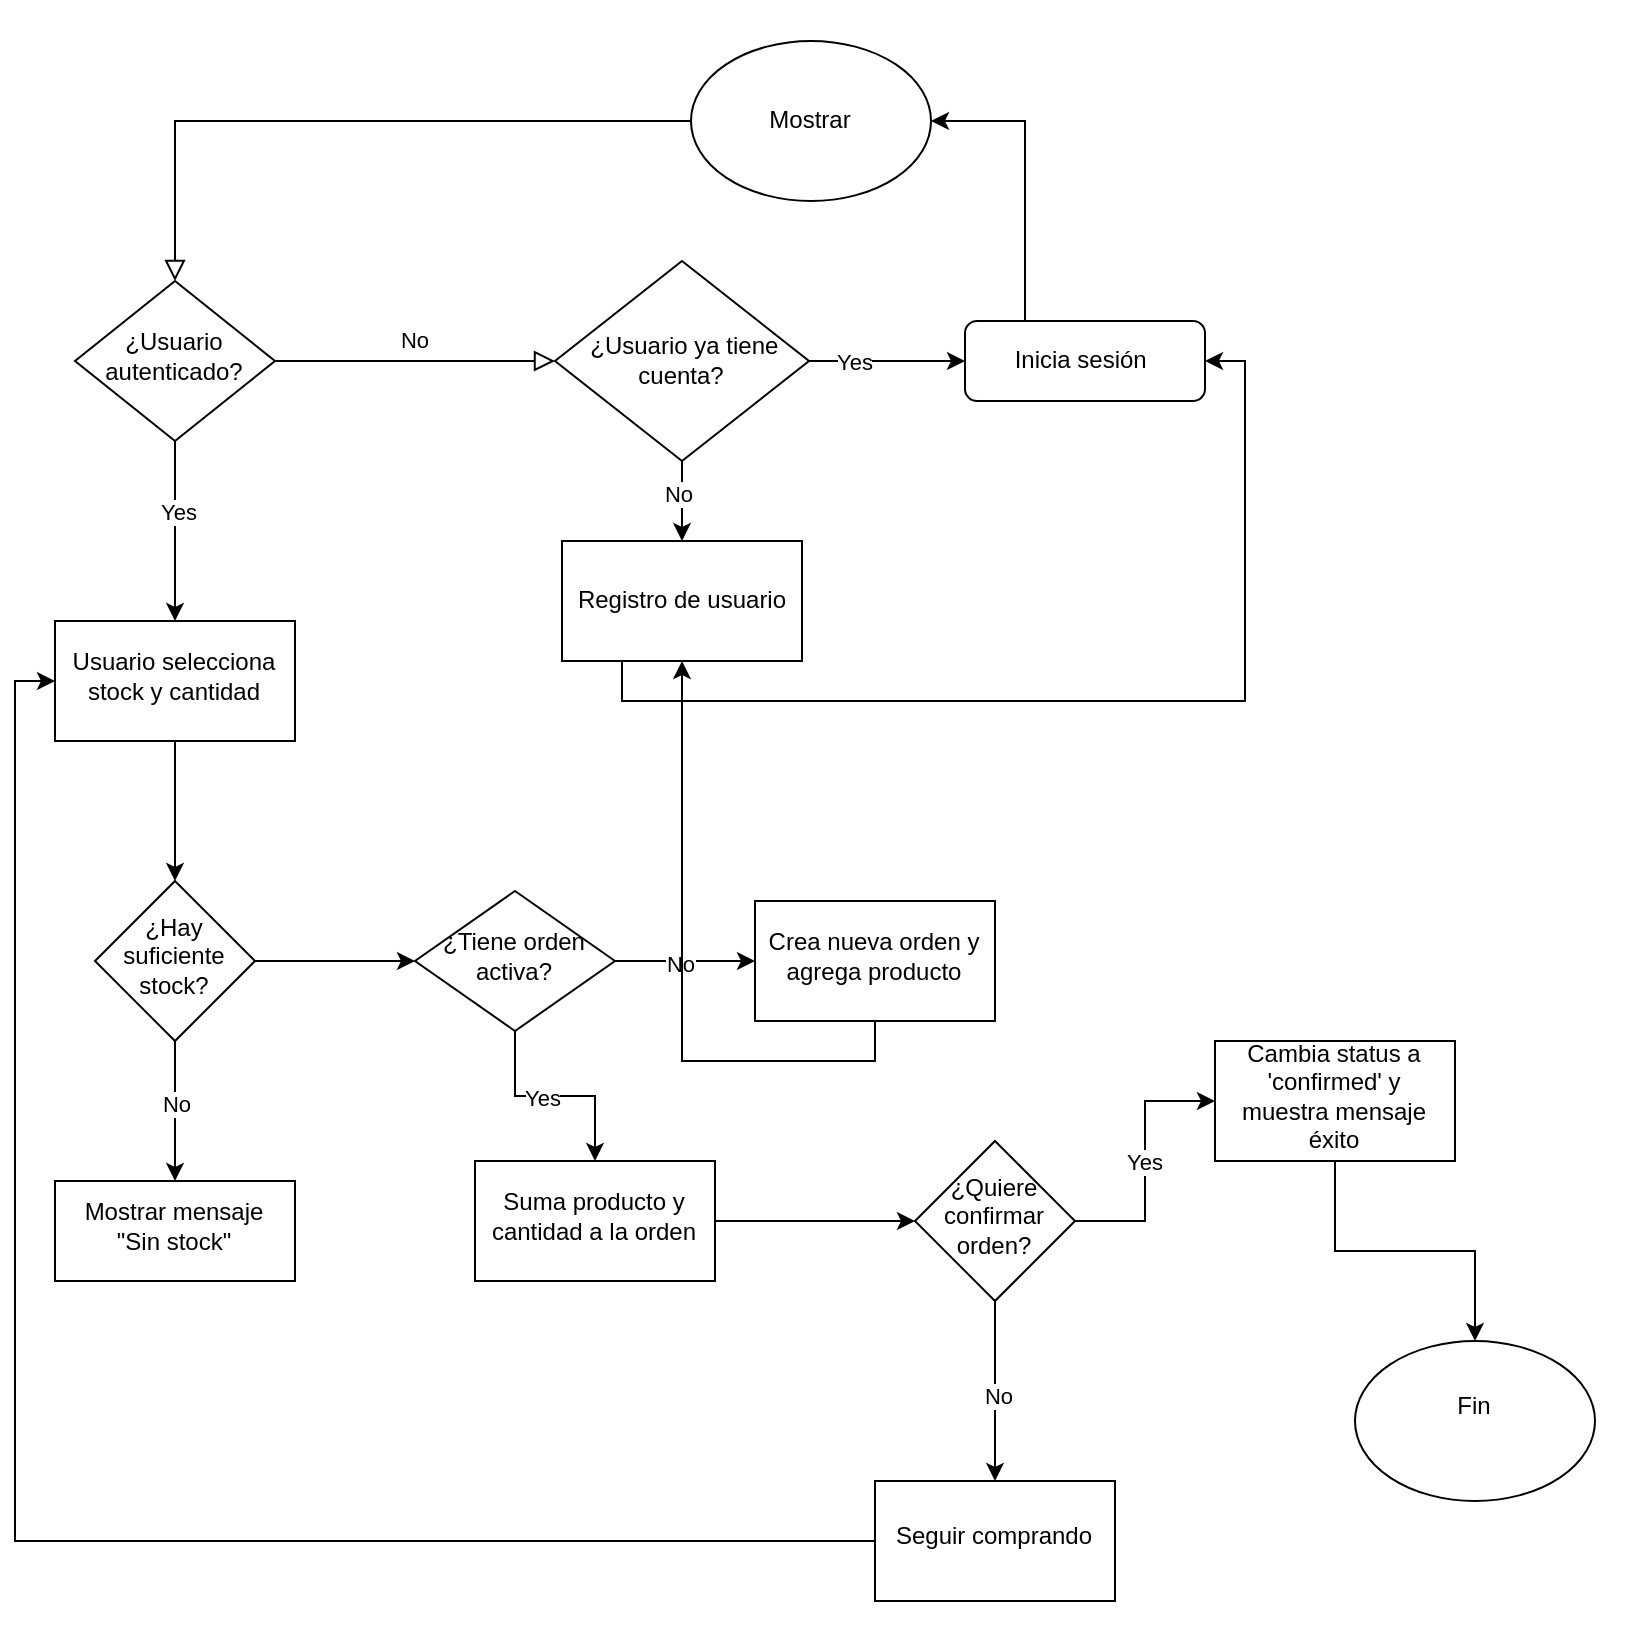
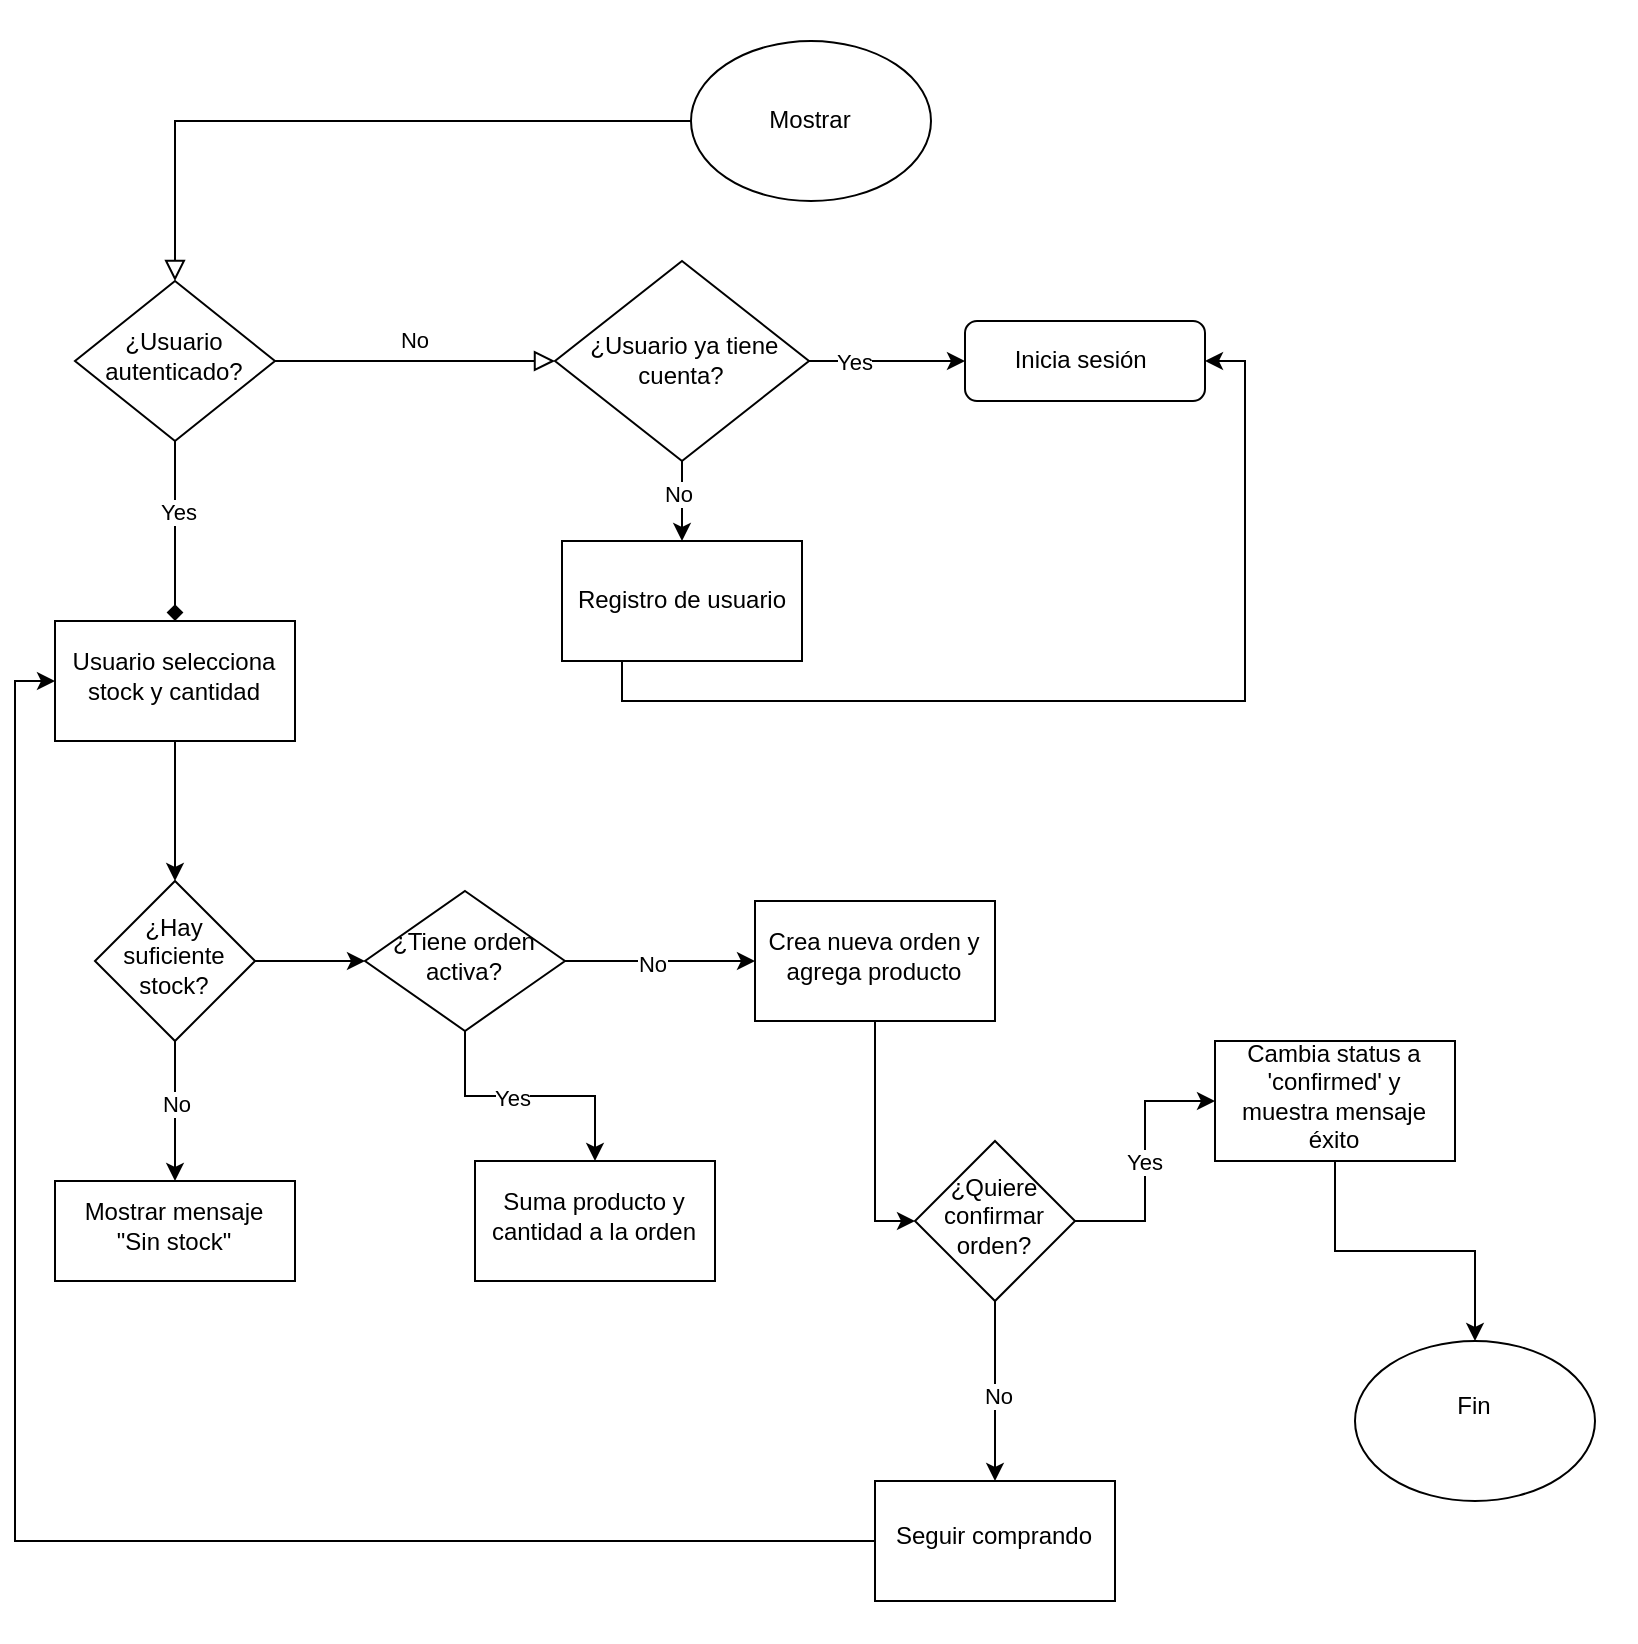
edge "Inicia sesión" -> "Mostrar": removed
edge "¿Usuario autenticado?" -> "Usuario selecciona stock y cantidad": arrowhead classic -> diamond
node "¿Tiene orden activa?": moved (515, 961) -> (465, 961)
edge "Crea nueva orden y agrega producto" -> "Registro de usuario": now "Crea nueva orden y agrega producto" -> "¿Quiere confirmar orden?"
edge "Suma producto y cantidad a la orden" -> "¿Quiere confirmar orden?": removed
